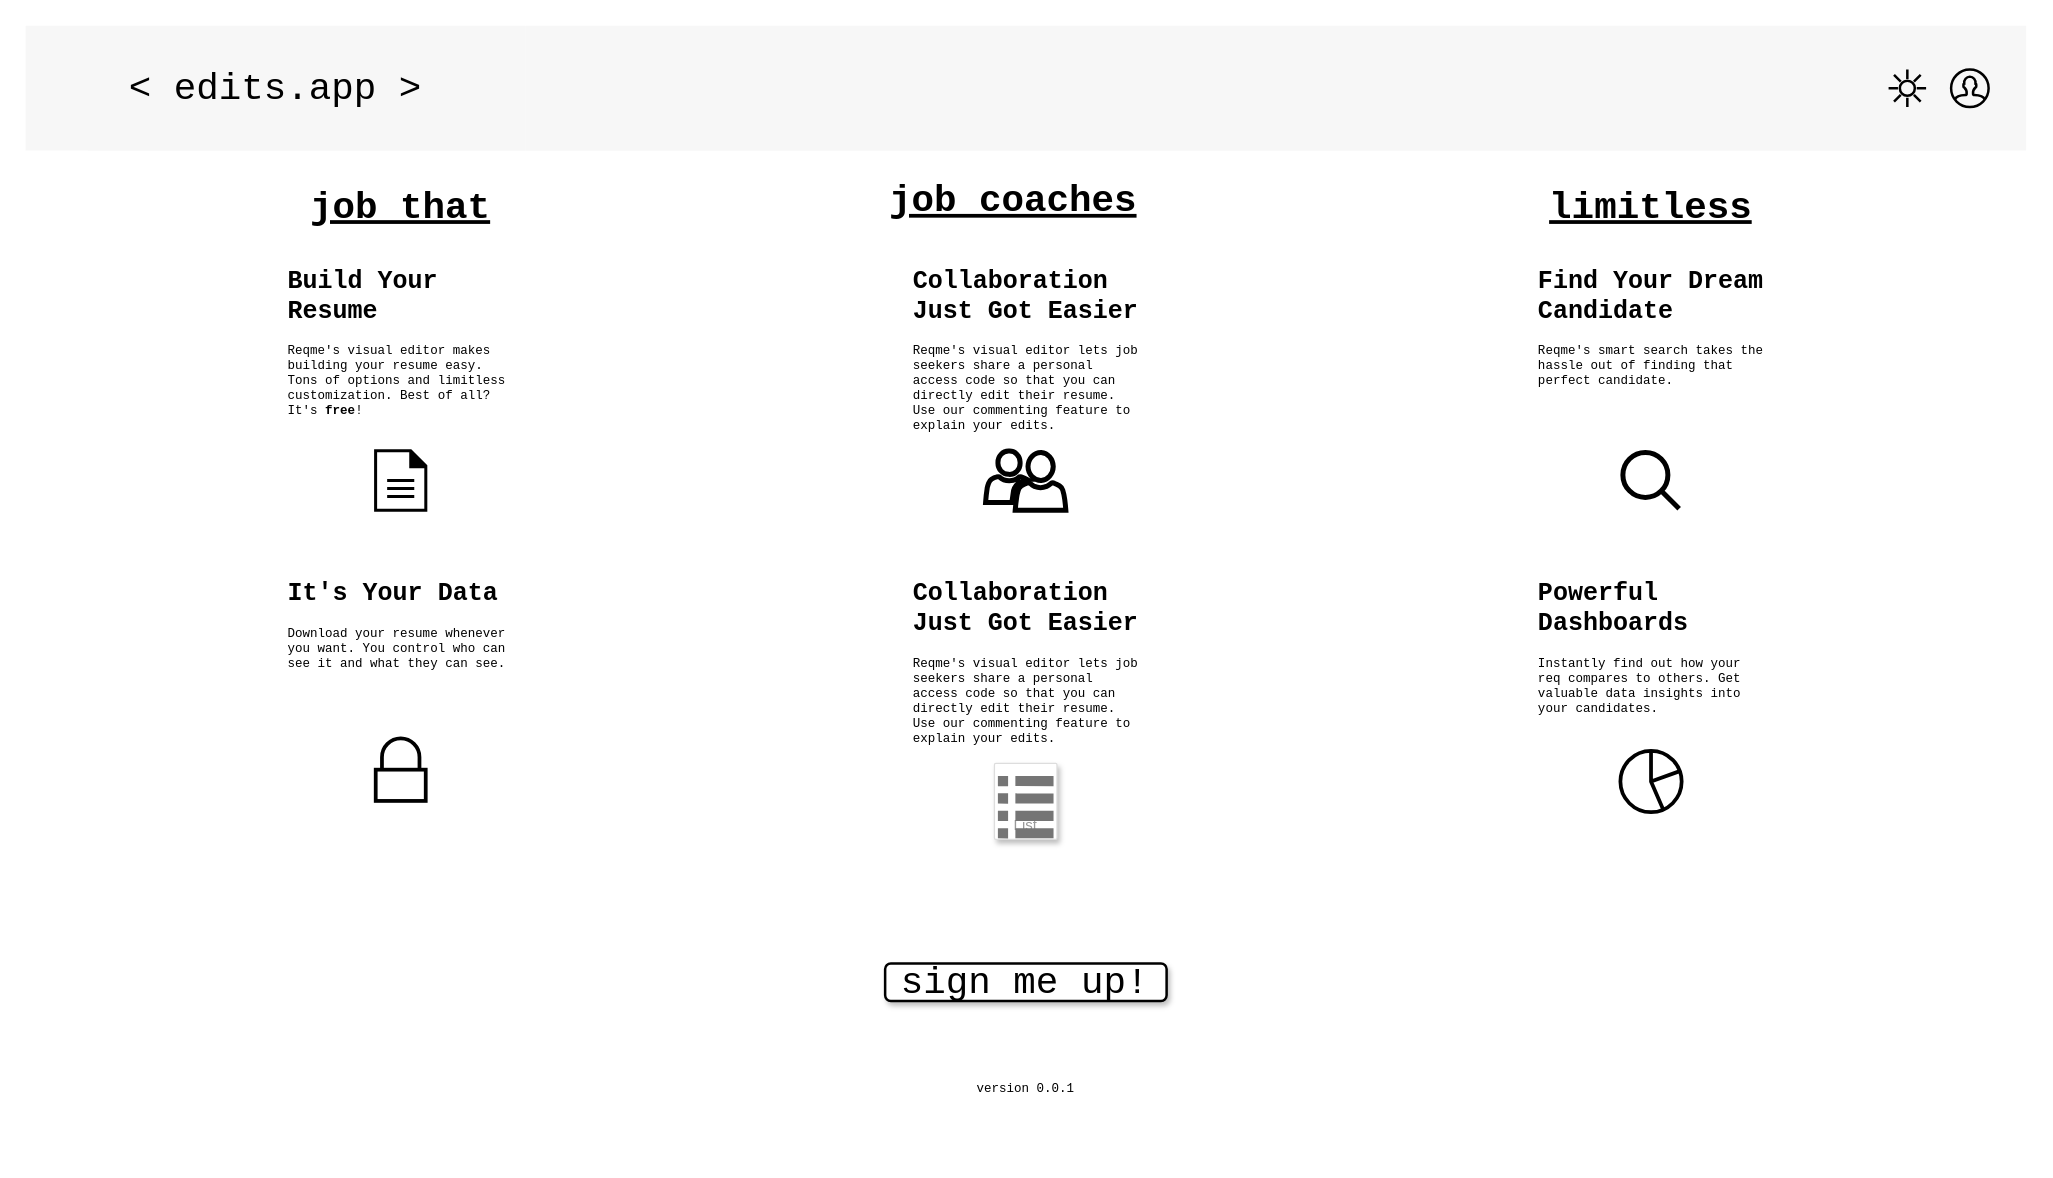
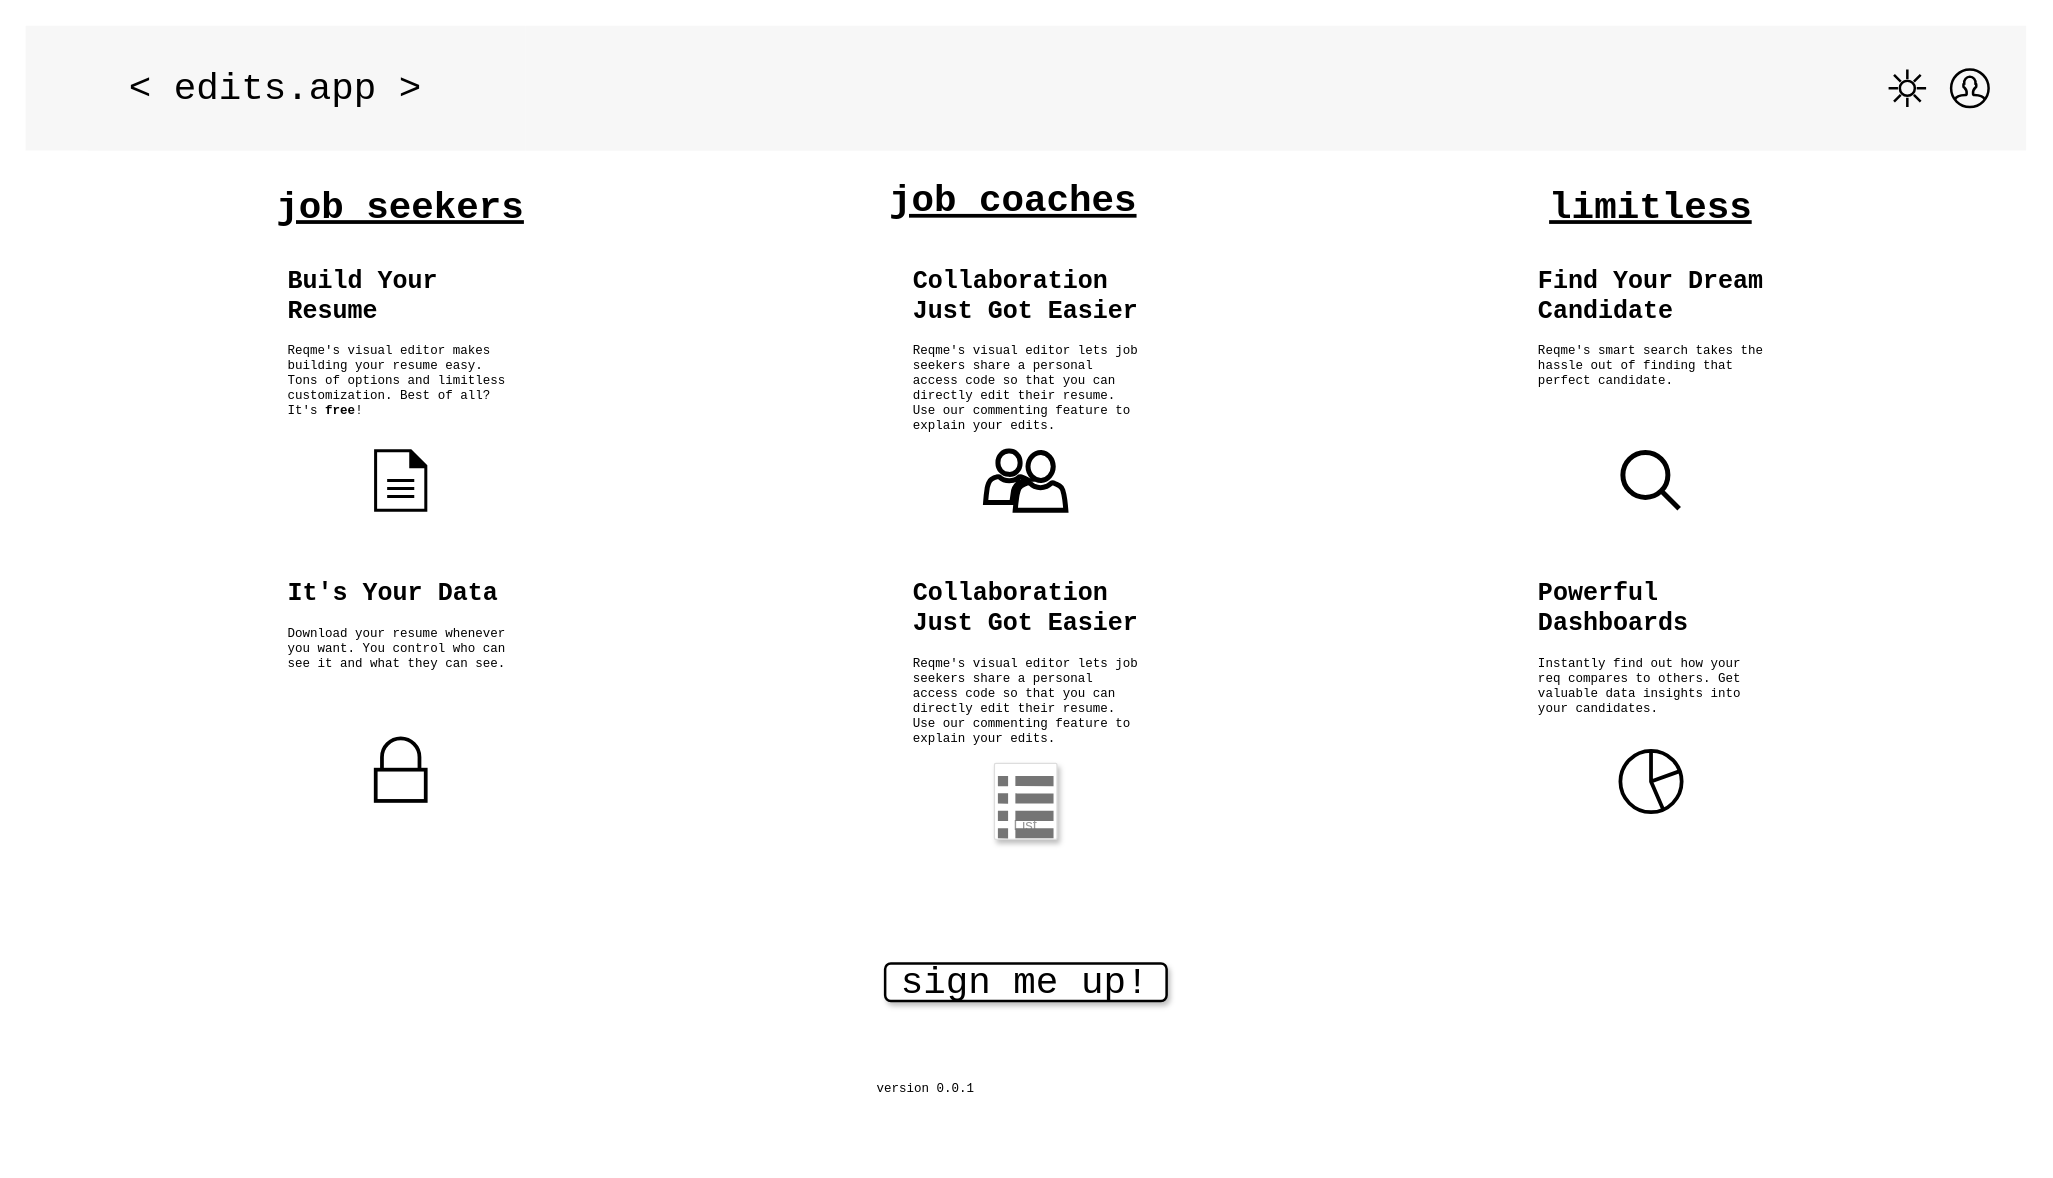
node "job that": label "job that" -> "job seekers"
node "version 0.0.1": moved (1026, 1088) -> (926, 1088)
